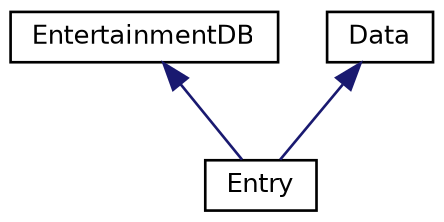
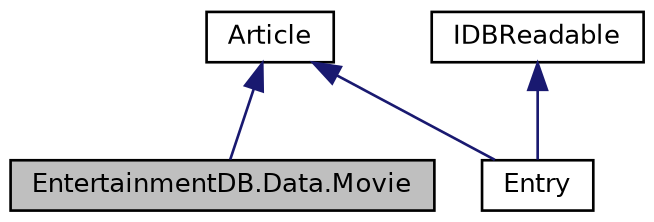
node "EntertainmentDB": label "EntertainmentDB" -> "Article"
node "Data": label "Data" -> "IDBReadable"
node "EntertainmentDB.Data.Movie": added
